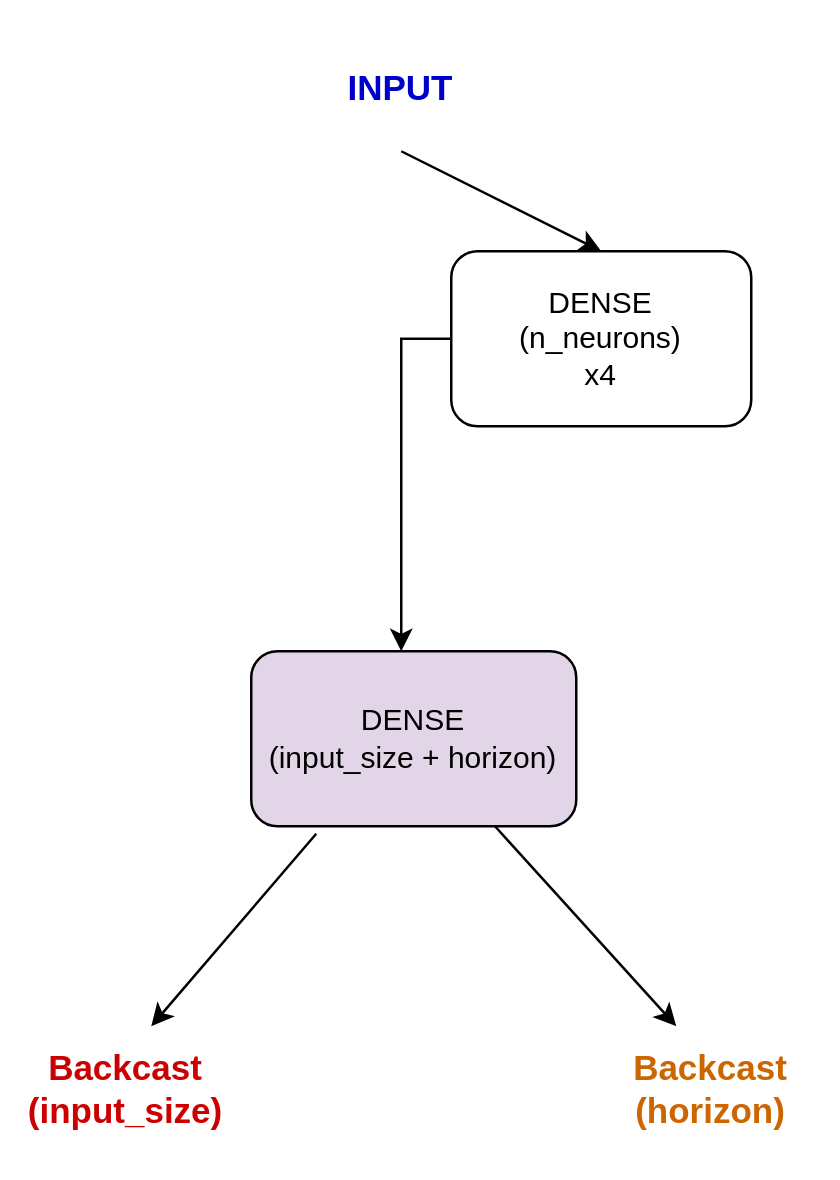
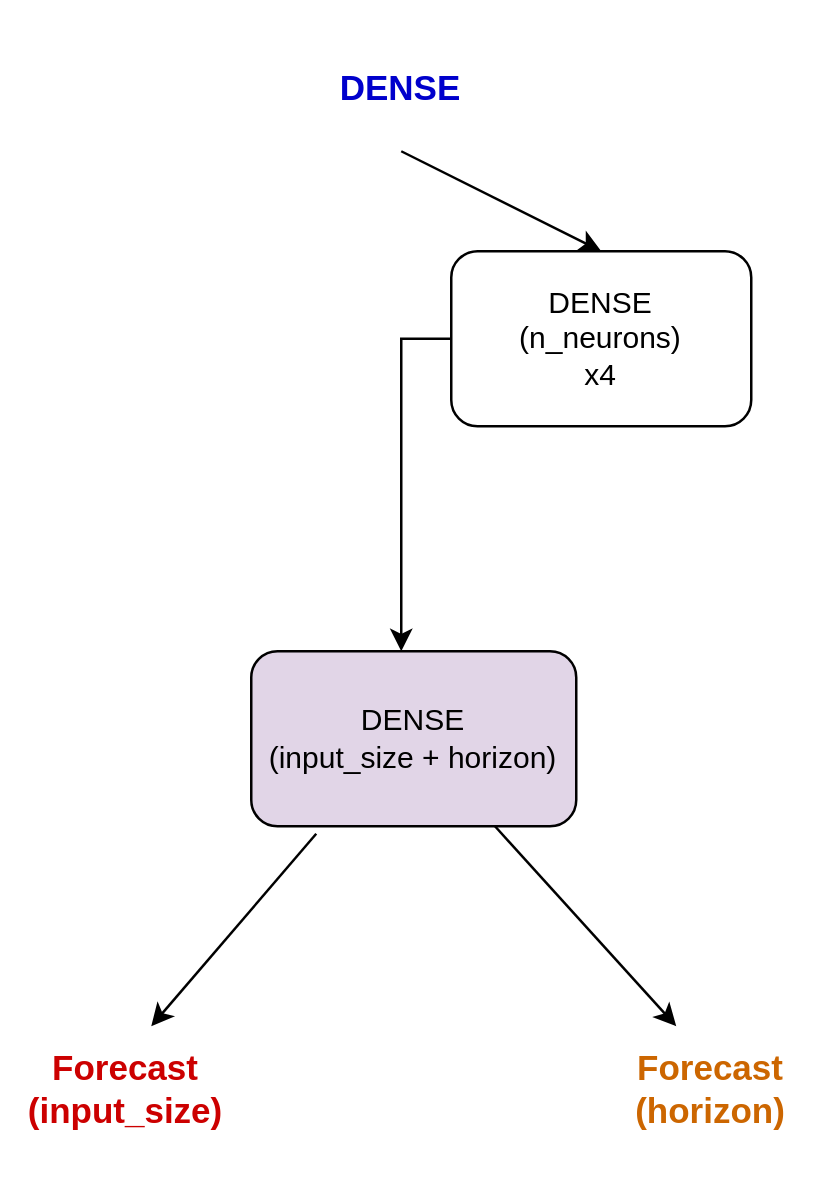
node "INPUT": label "INPUT" -> "DENSE"
node "Backcast (input_size)": label "Backcast (input_size)" -> "Forecast (input_size)"
node "Backcast (horizon)": label "Backcast (horizon)" -> "Forecast (horizon)"
